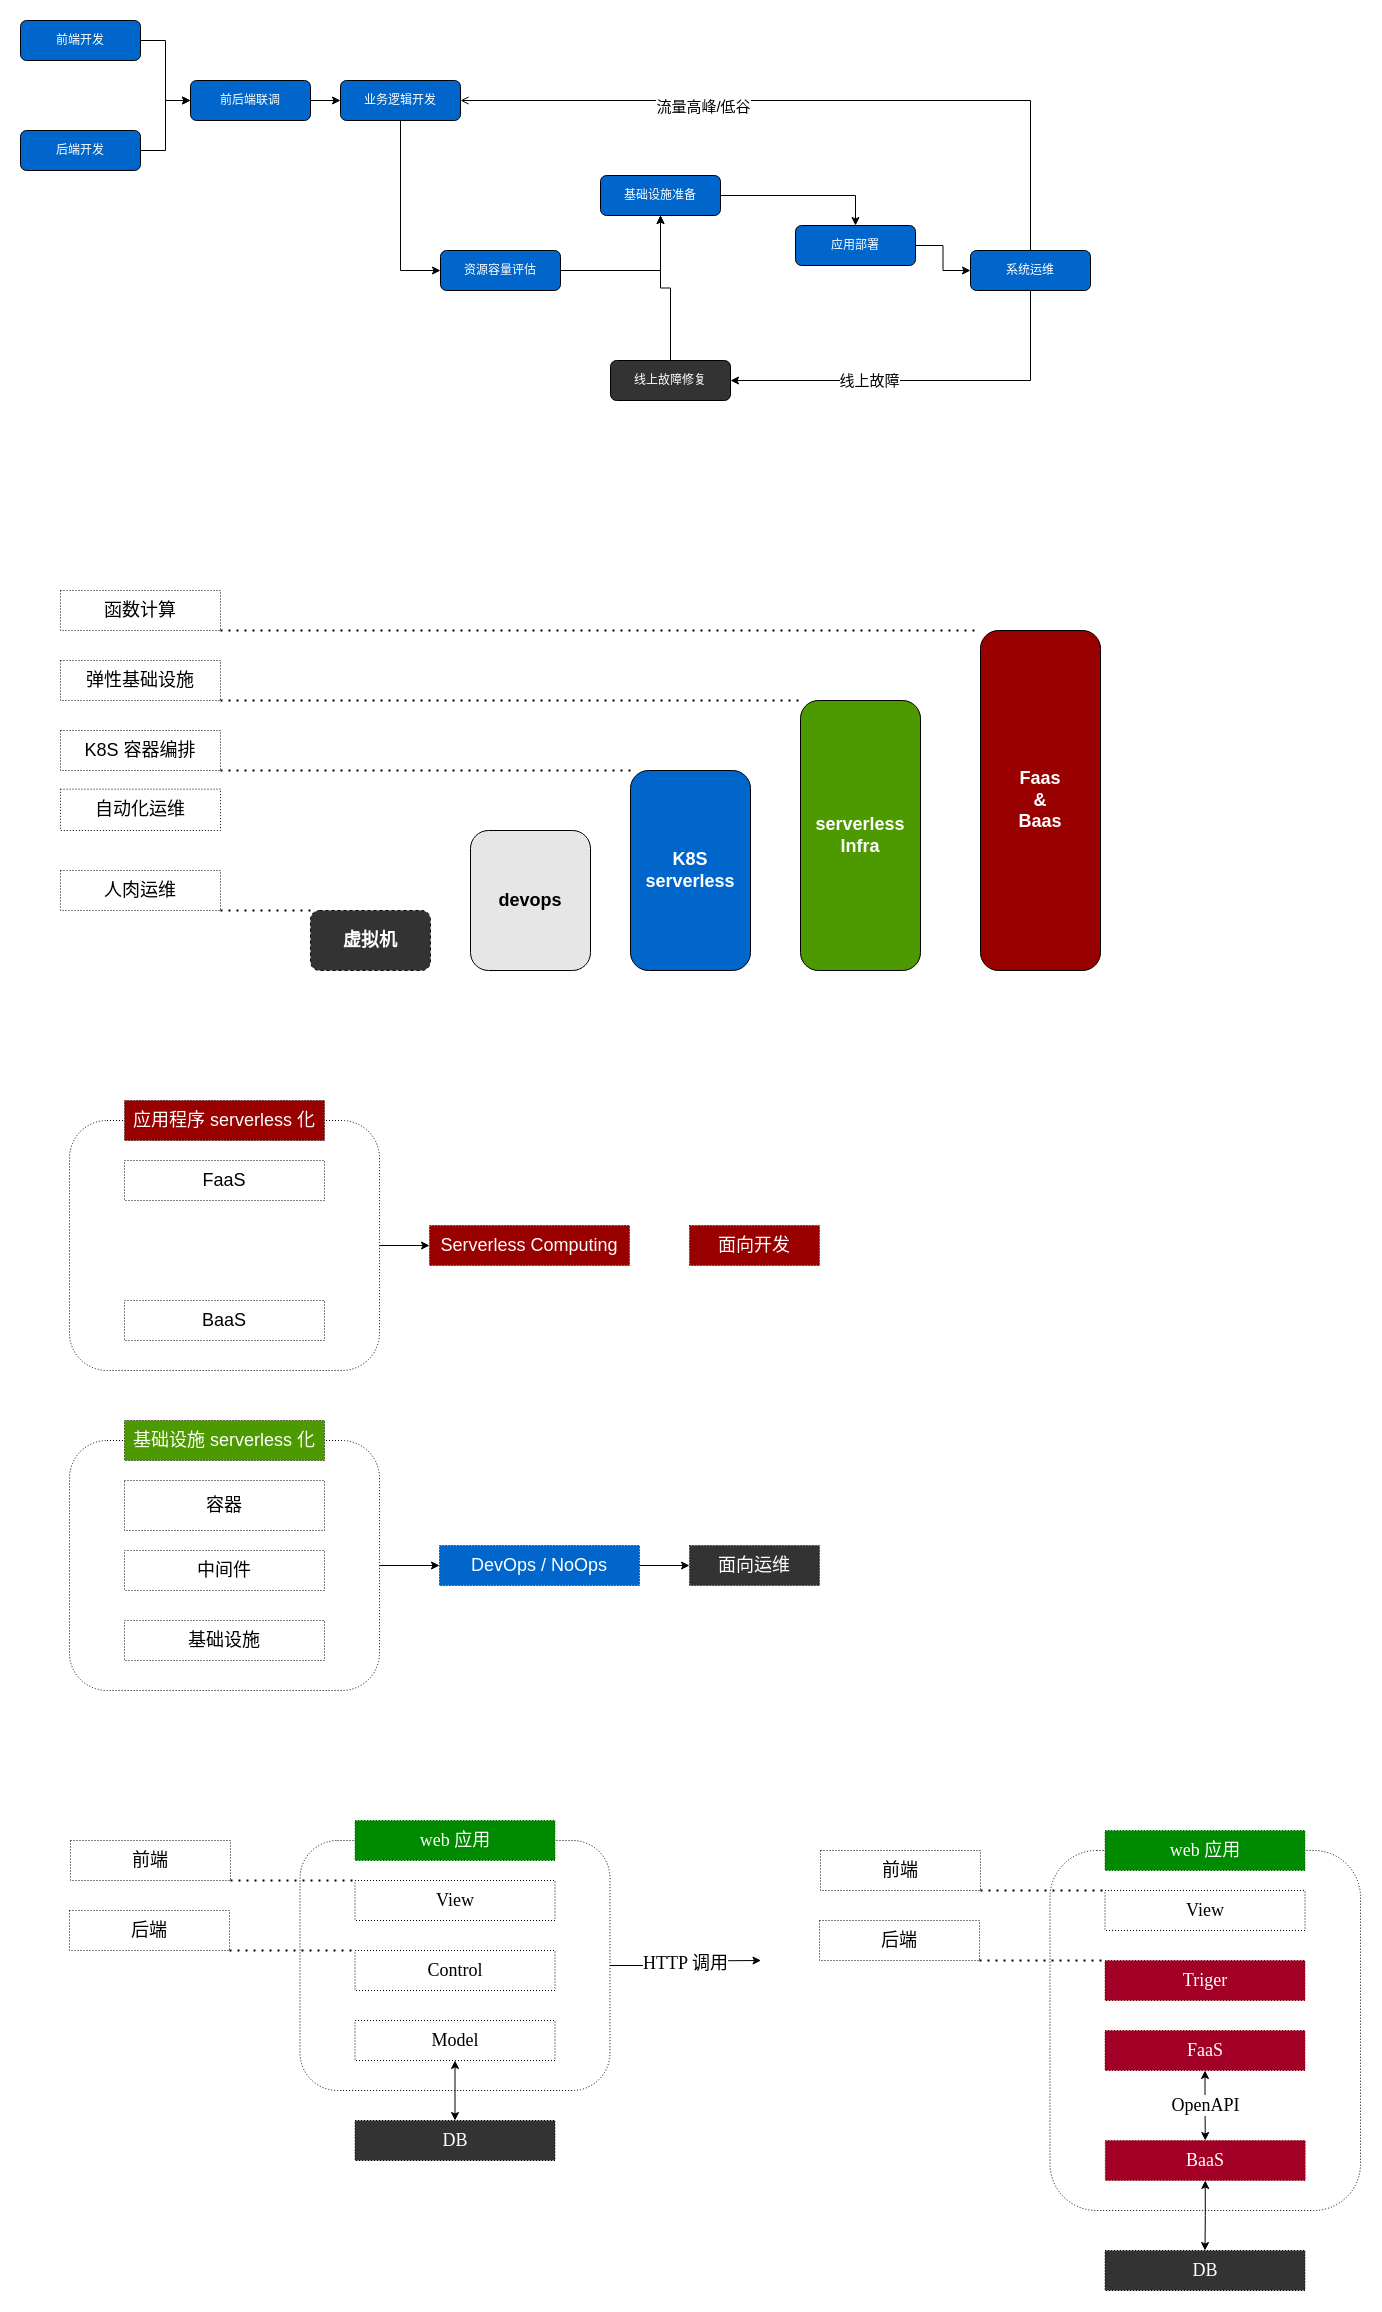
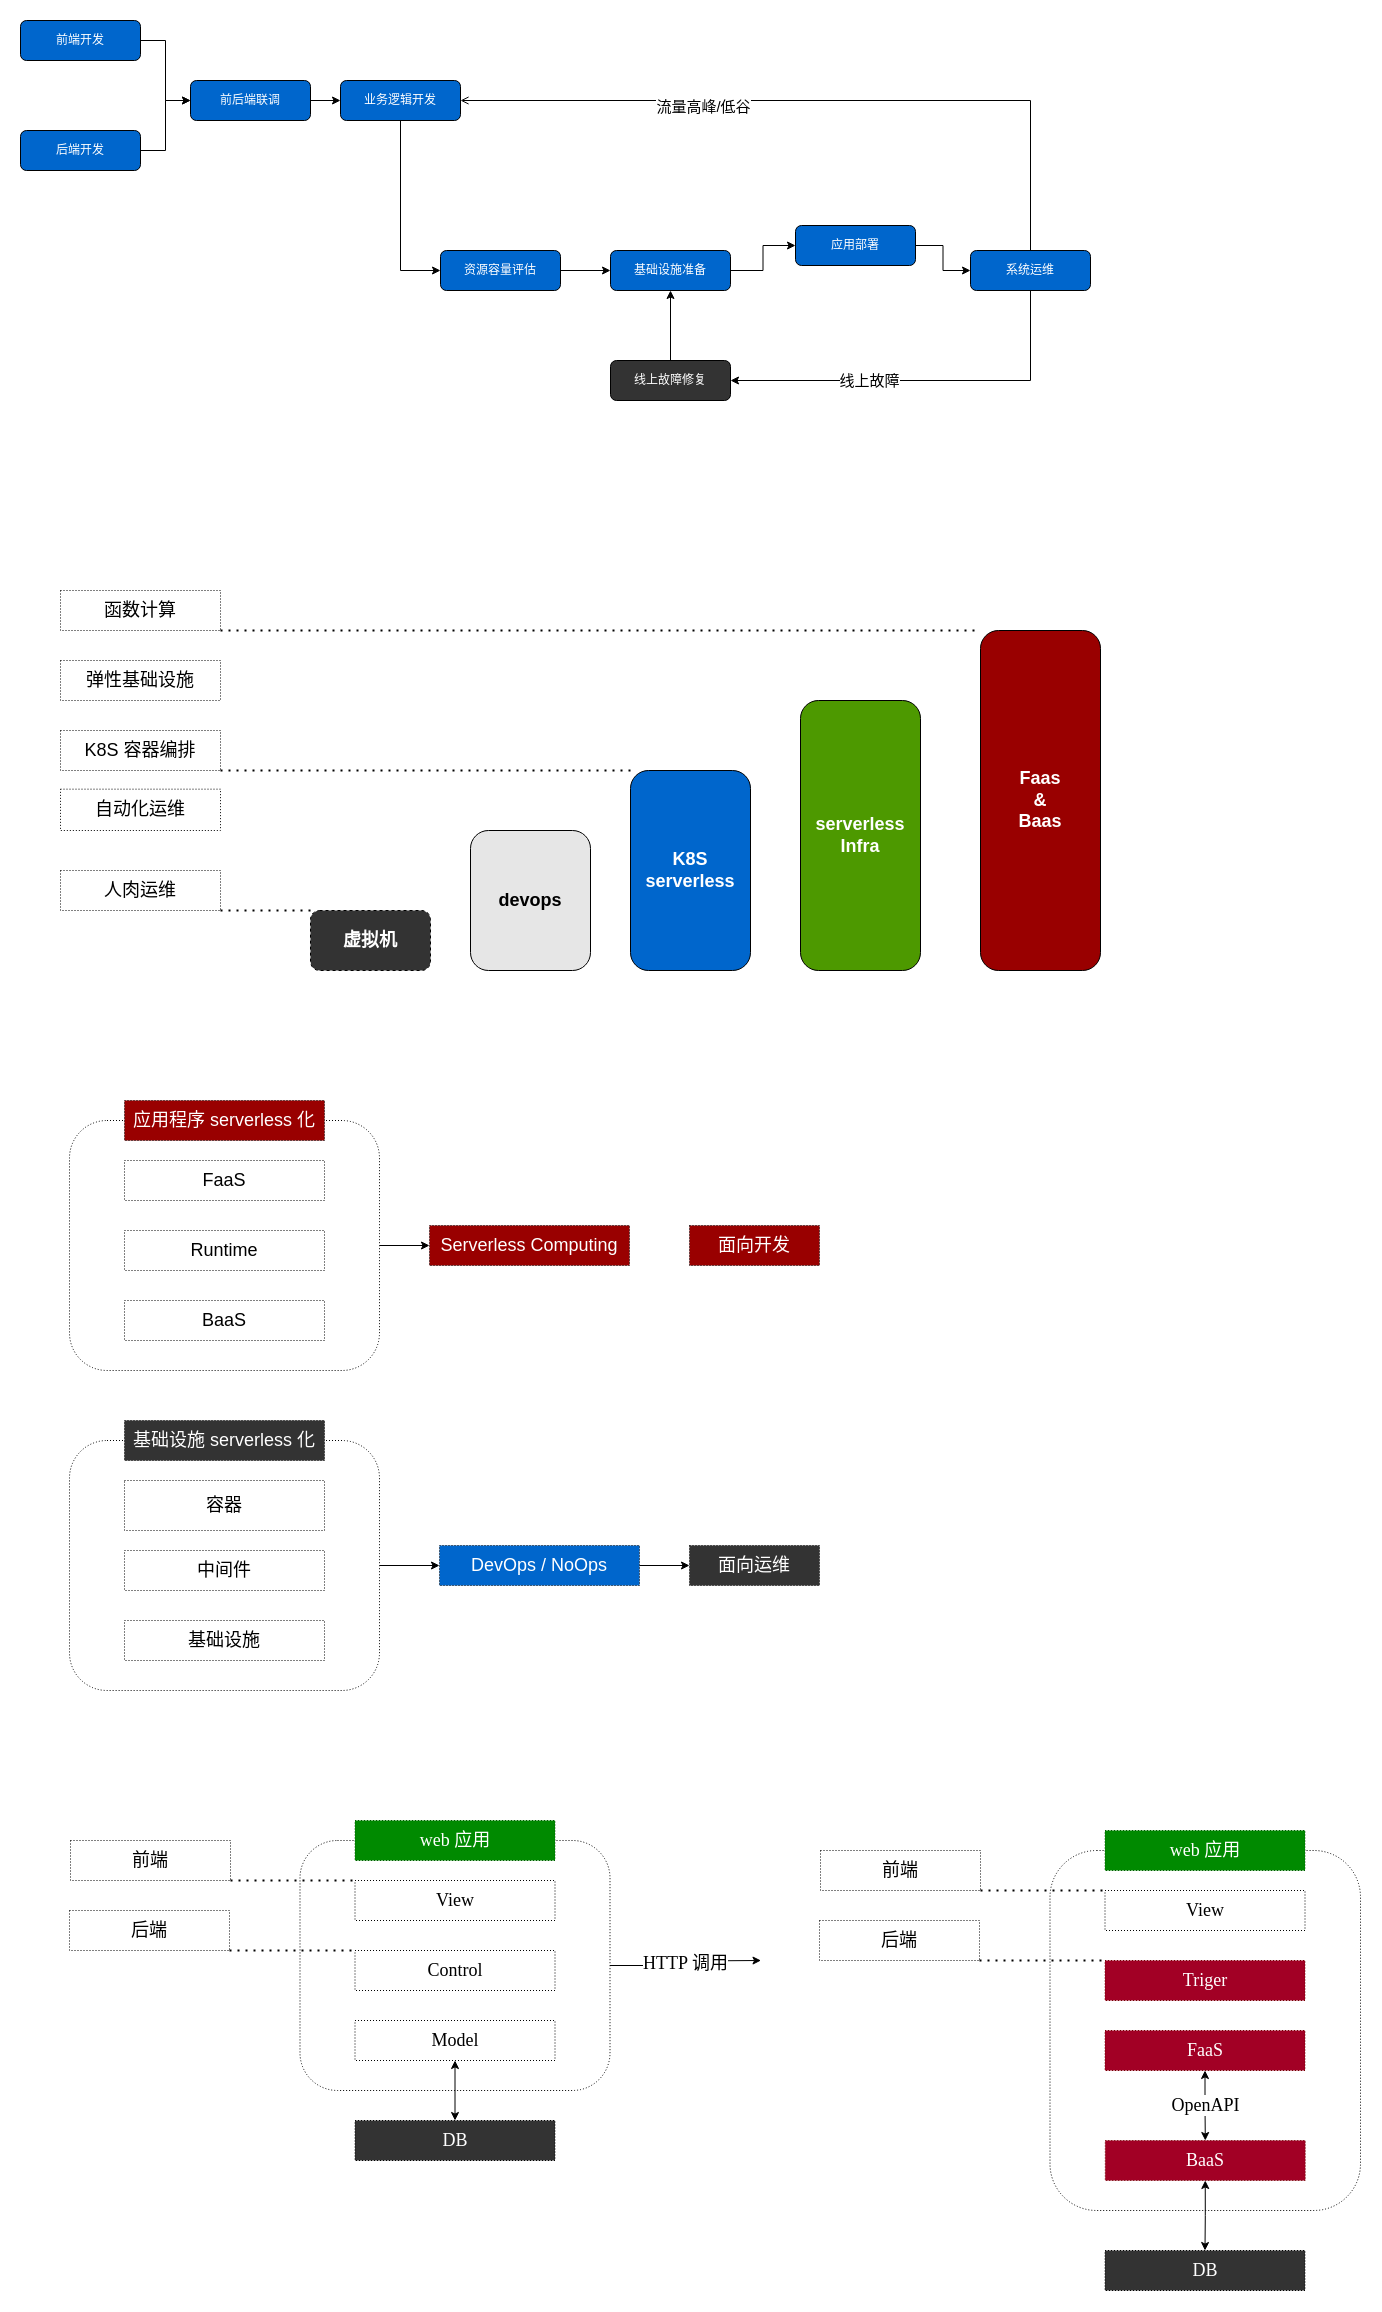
node "基础设施准备": moved (661, 196) -> (671, 271)
edge "弹性基础设施" -- "serverless Infra": removed
node "Runtime": added
node "基础设施 serverless 化": fillcolor #4d9900 -> #333333
